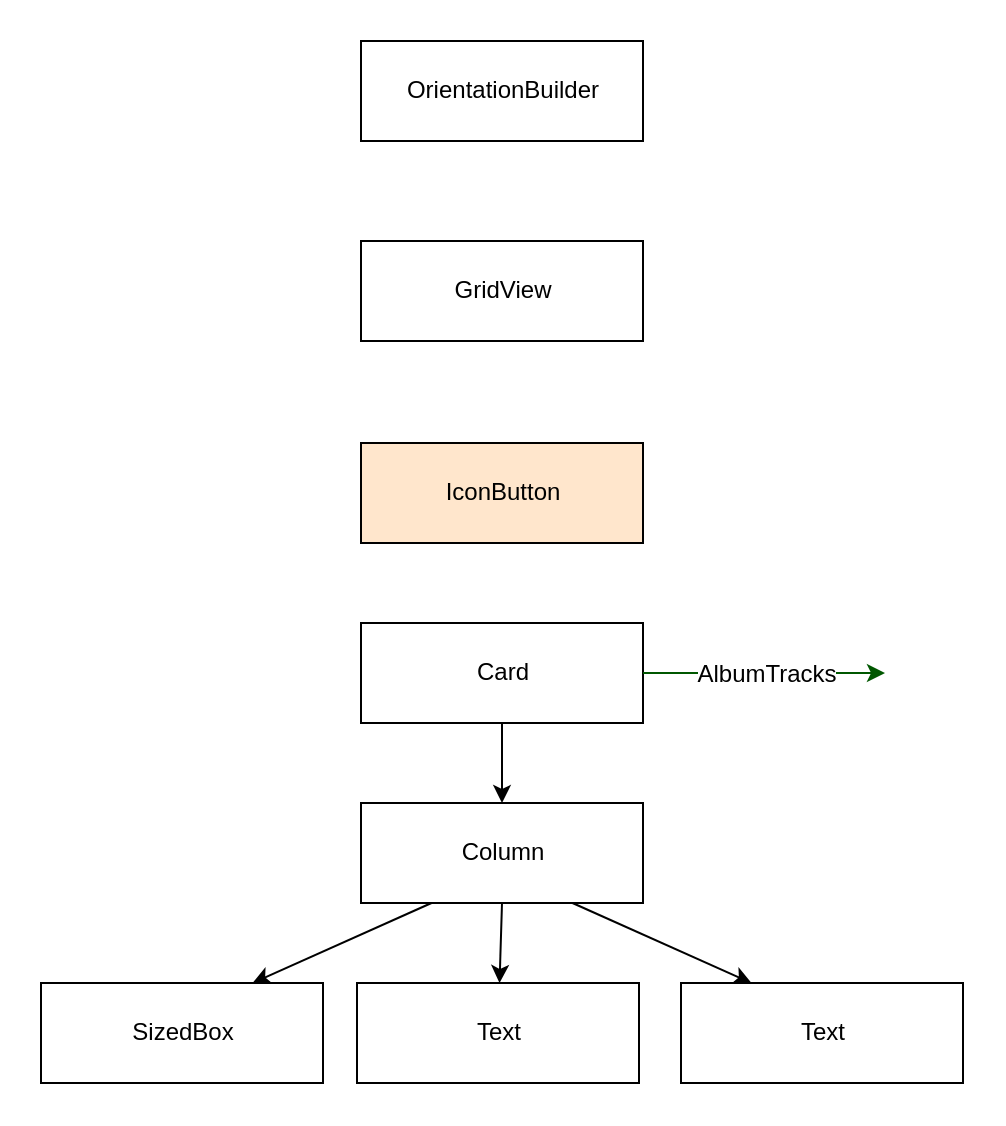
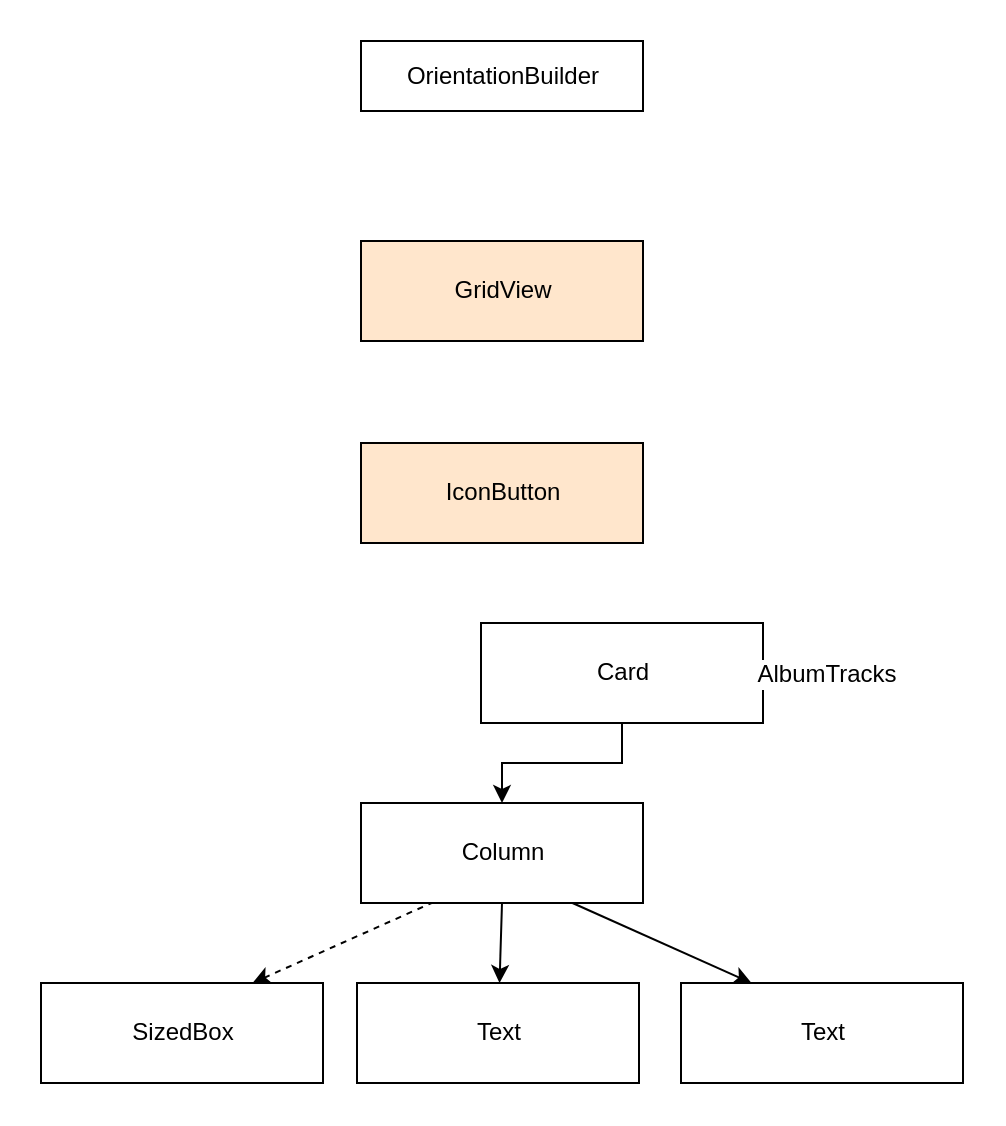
node "OrientationBuilder": size 282x100 -> 282x70
node "GridView": fillcolor #ffffff -> #ffe6cc
node "Card": moved (502, 673) -> (622, 673)
edge "Column" -> "SizedBox": style solid -> dashed
